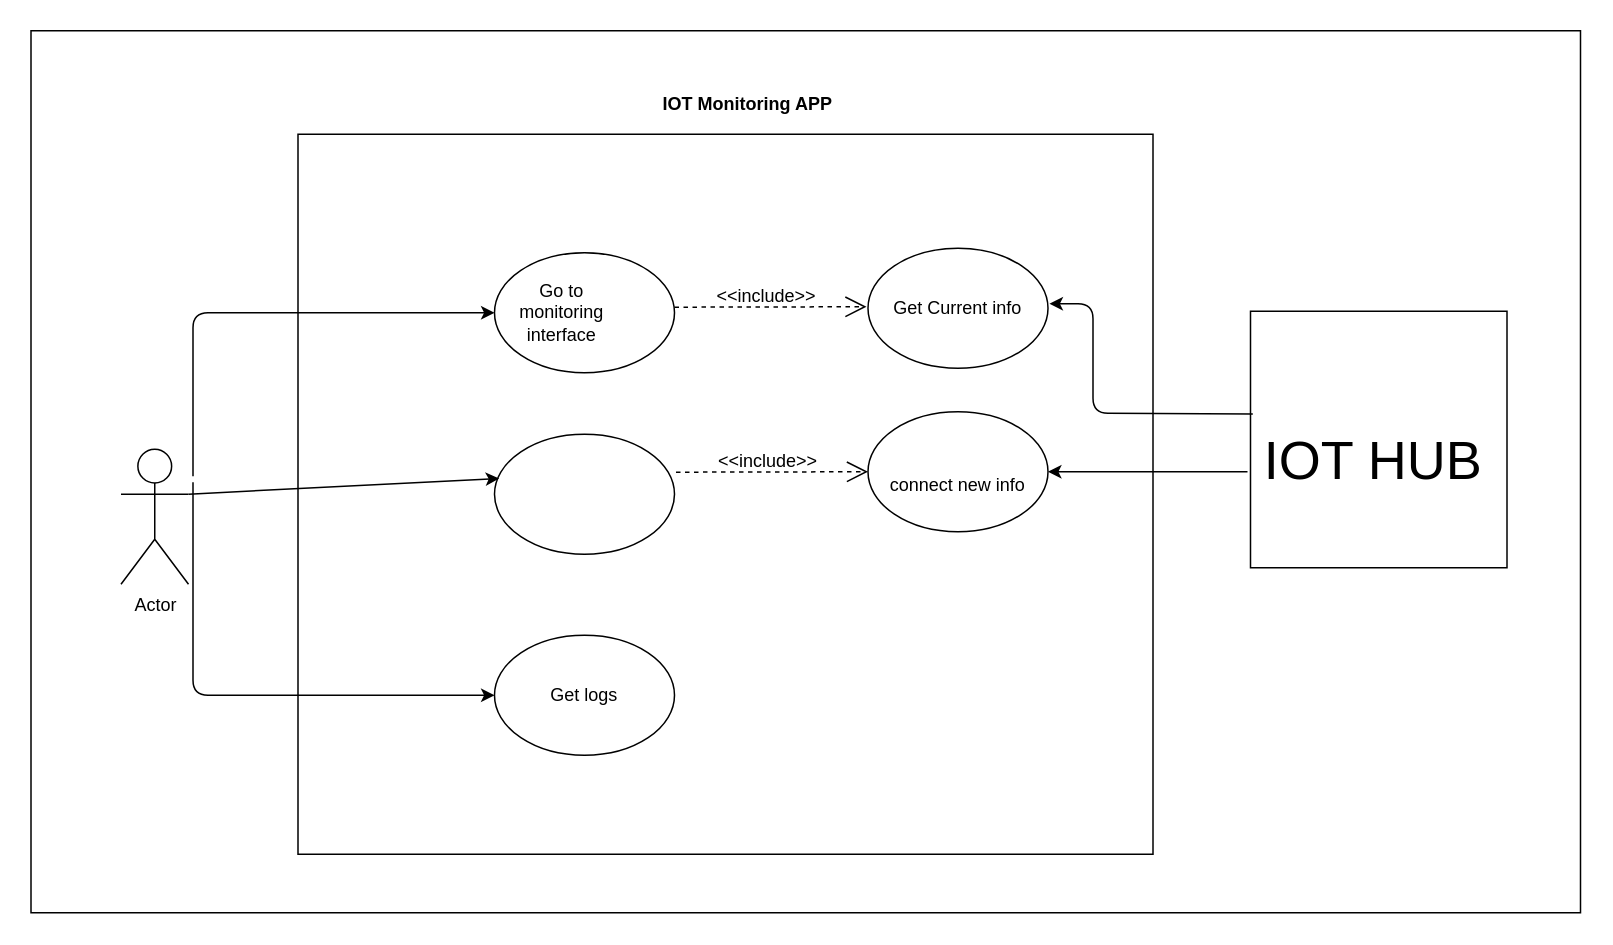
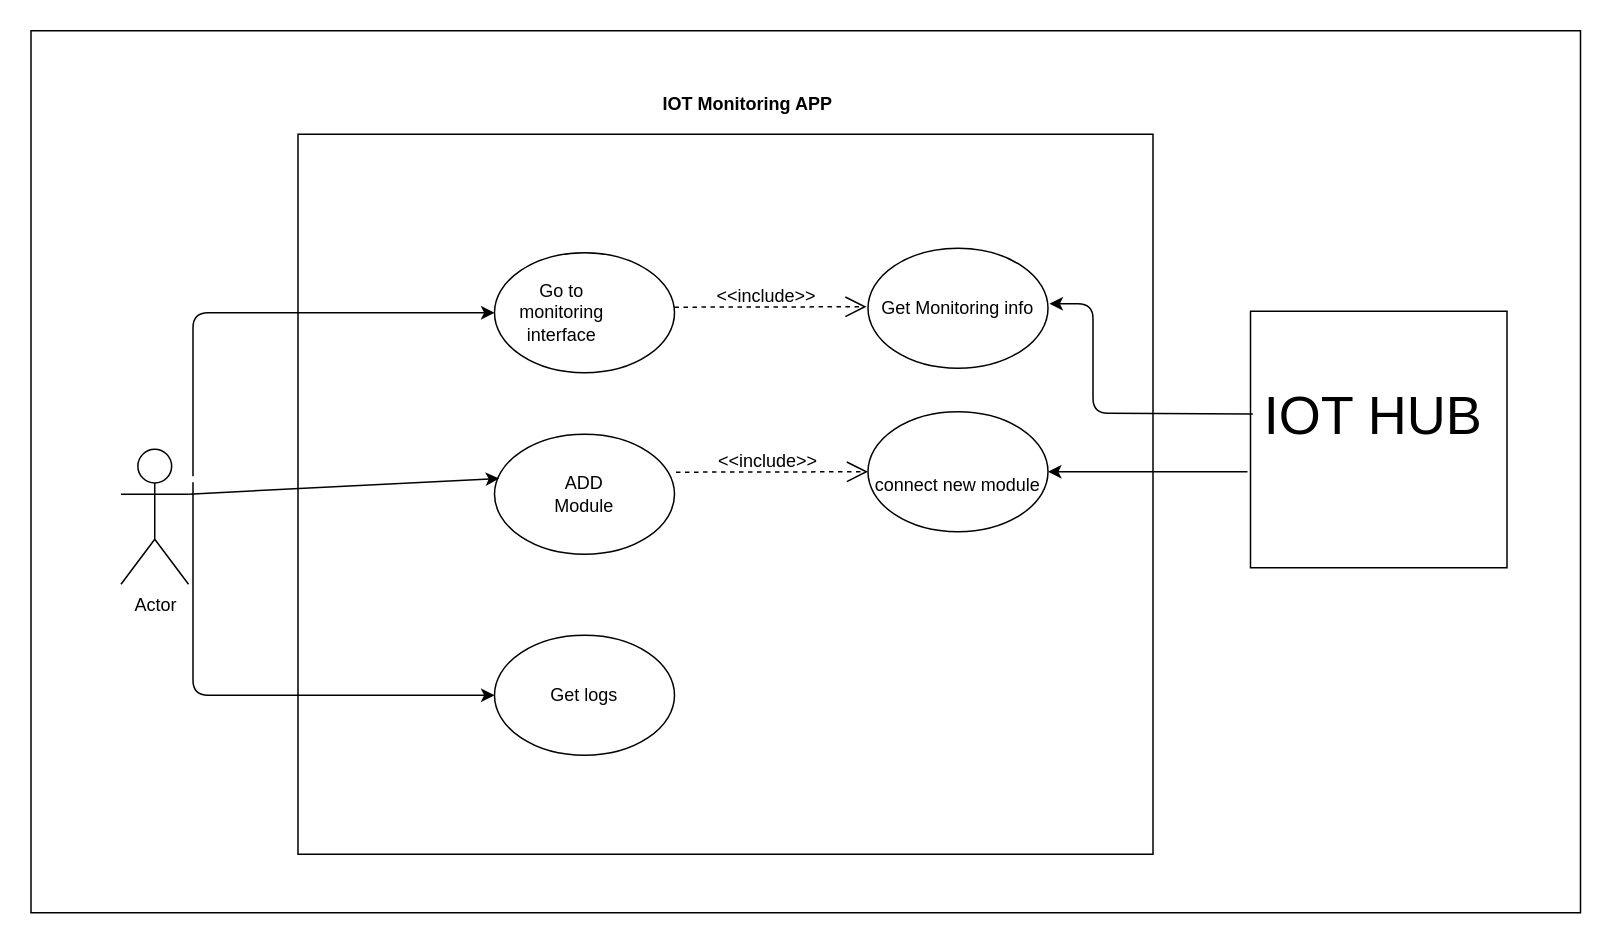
node "Get Current info": label "Get Current info" -> "Get Monitoring info"
node "IOT HUB": moved (1373, 460) -> (1373, 415)
node "connect new info": label "connect new info" -> "connect new module"
node "ADD Module": added
